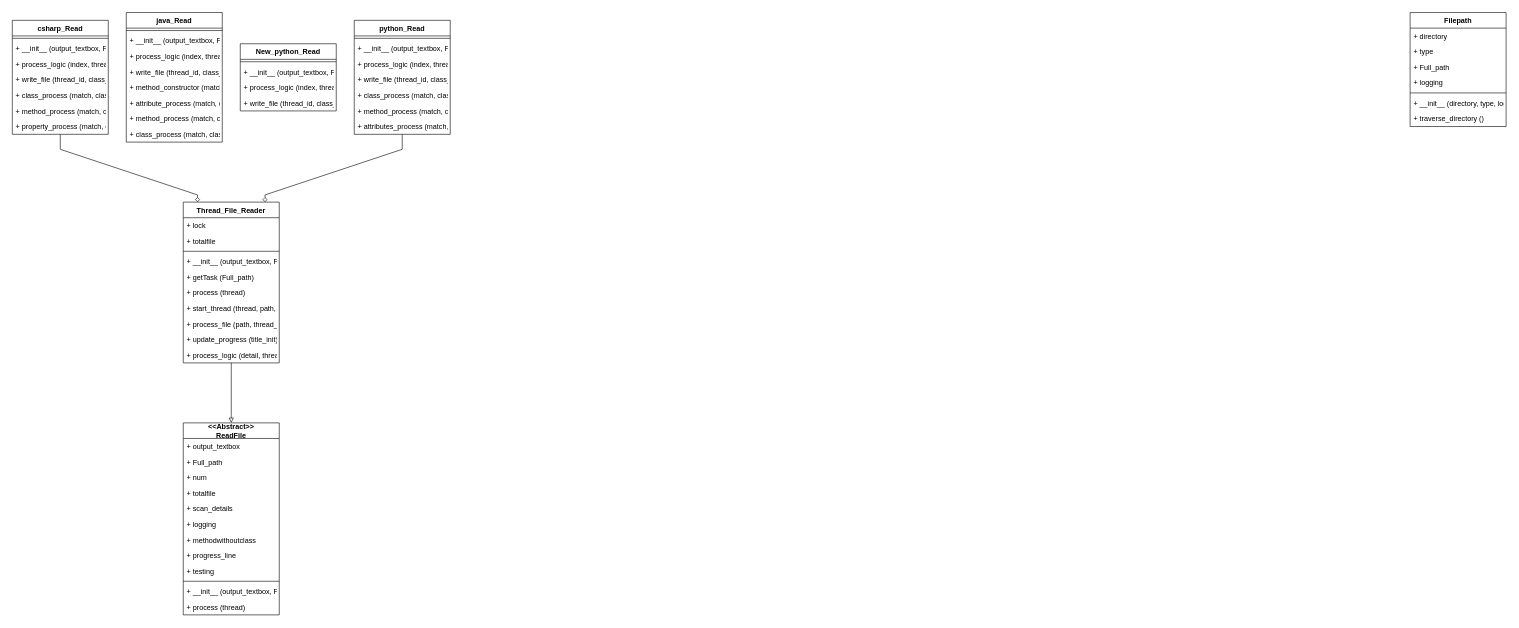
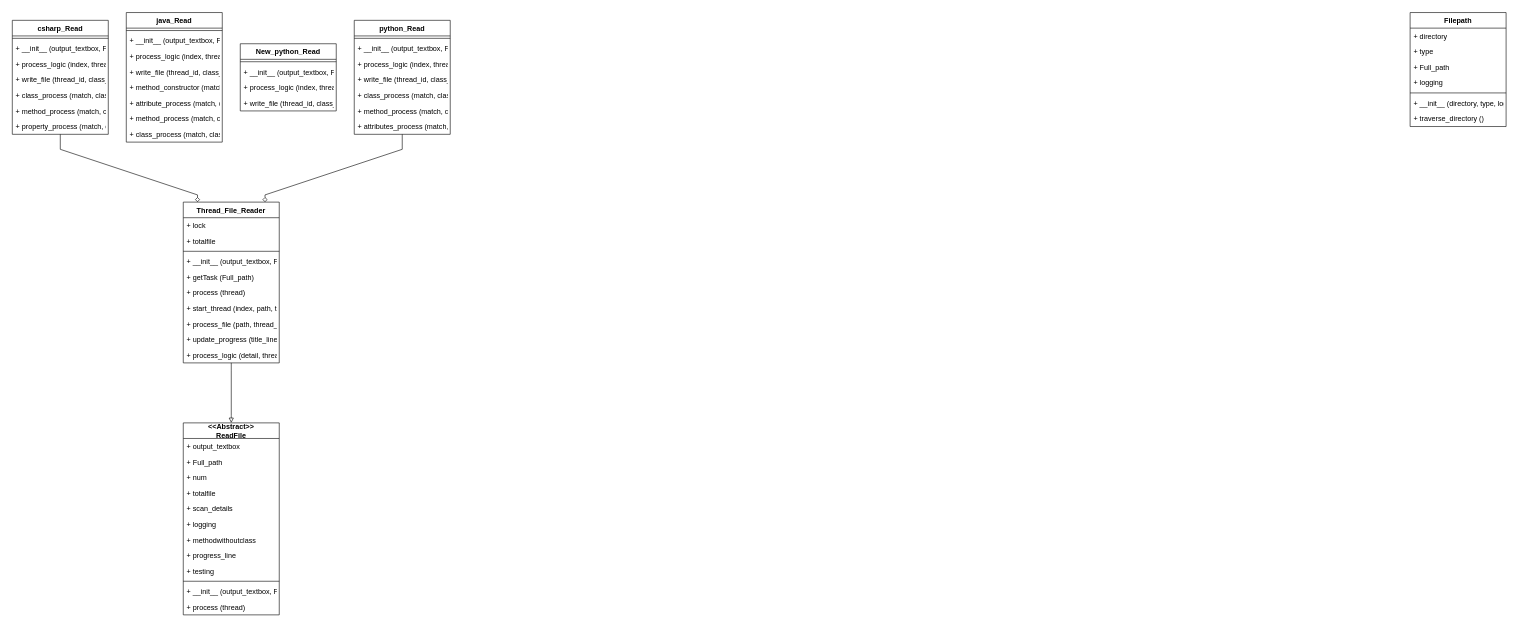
node "+ start_thread (thread, path, title_line)": label "+ start_thread (thread, path, title_line)" -> "+ start_thread (index, path, title_line)"
node "+ update_progress (title_init)": label "+ update_progress (title_init)" -> "+ update_progress (title_line)"
